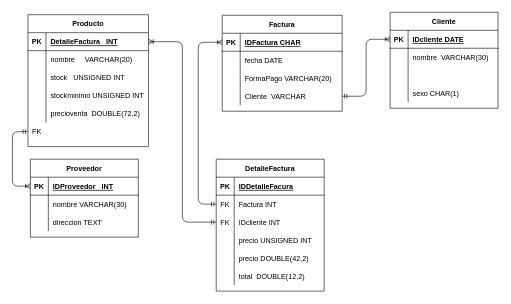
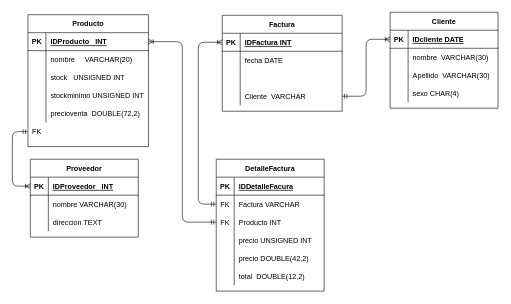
node "DetalleFactura INT": label "DetalleFactura INT" -> "IDProducto INT"
node "IDFactura CHAR": label "IDFactura CHAR" -> "IDFactura INT"
node "Apellido VARCHAR(30)": added
node "FormaPago VARCHAR(20)": removed
node "sexo CHAR(1)": label "sexo CHAR(1)" -> "sexo CHAR(4)"
node "Factura INT": label "Factura INT" -> "Factura VARCHAR"
node "IDcliente INT": label "IDcliente INT" -> "Producto INT"
